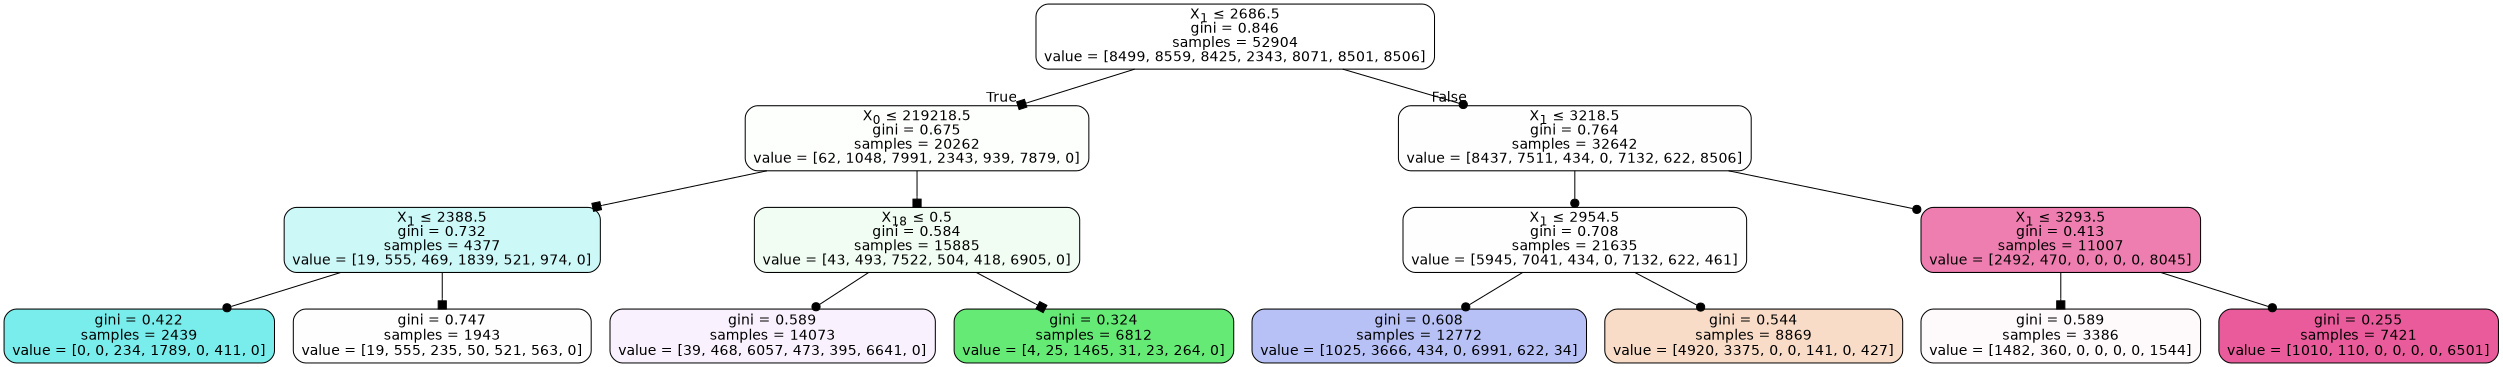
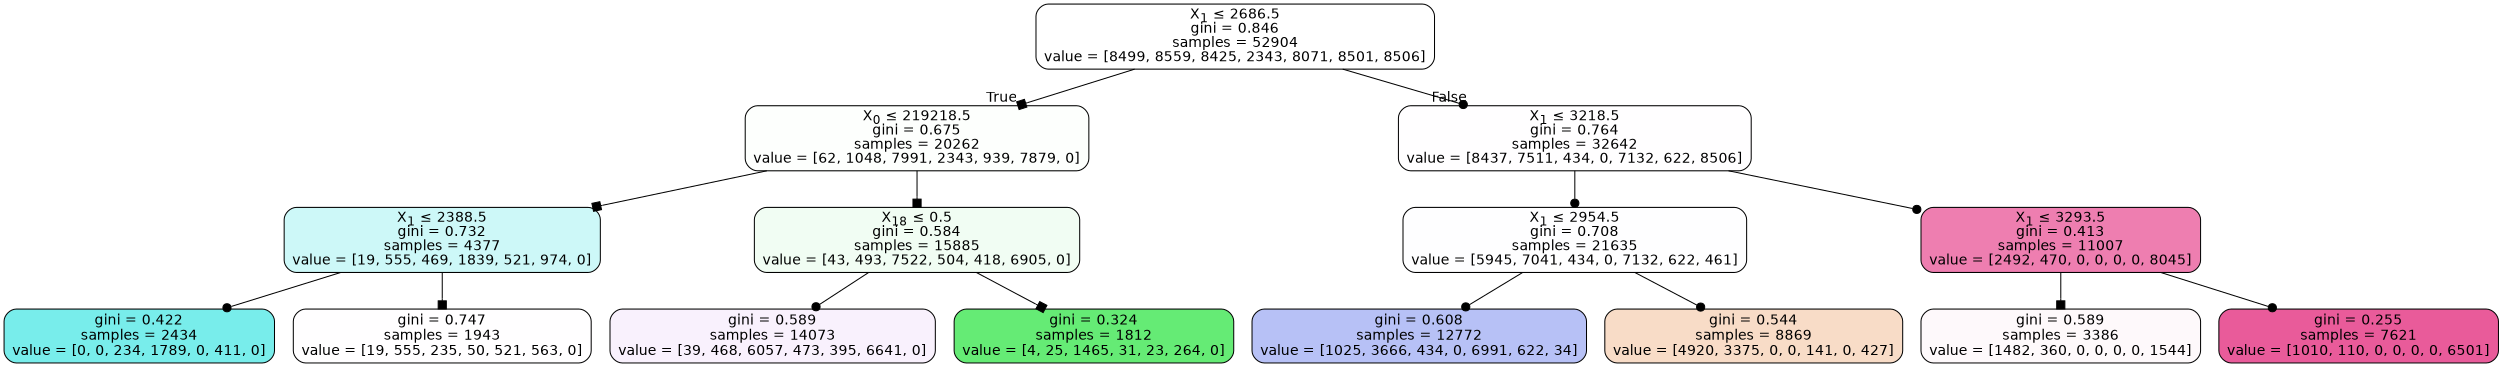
node "gini = 0.422": text "samples = 2439" -> "samples = 2434"
node "gini = 0.324": text "samples = 6812" -> "samples = 1812"
node "gini = 0.255": text "samples = 7421" -> "samples = 7621"
